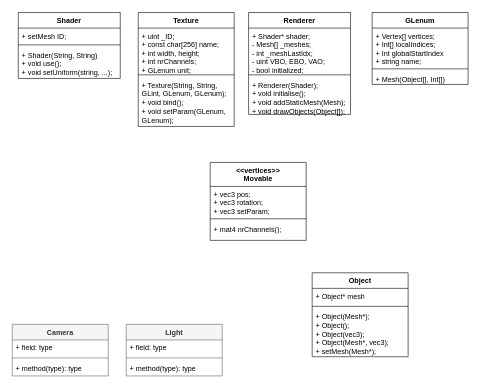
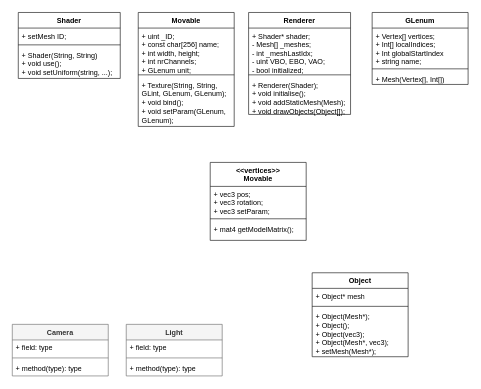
node "Texture": label "Texture" -> "Movable"
node "+ Mesh(Object[], Int[])": label "+ Mesh(Object[], Int[])" -> "+ Mesh(Vertex[], Int[])"
node "+ mat4 nrChannels();": label "+ mat4 nrChannels();" -> "+ mat4 getModelMatrix();"
